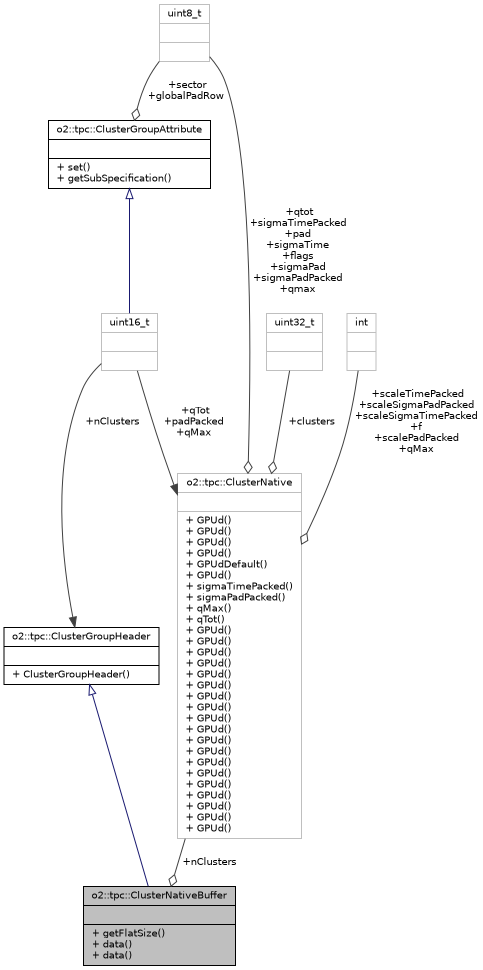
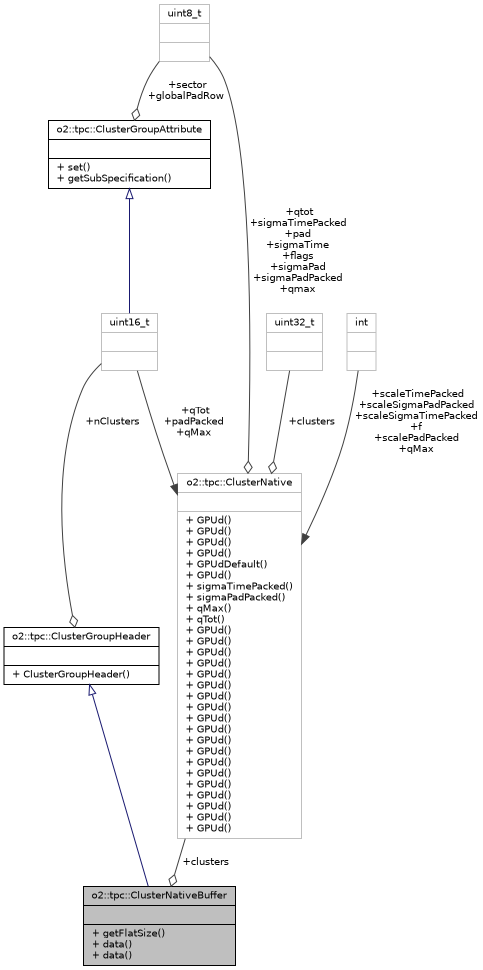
edge "int" -> "o2::tpc::ClusterNative": arrowhead odiamond -> normal
edge "uint16_t" -> "o2::tpc::ClusterGroupHeader": arrowhead normal -> odiamond
edge "o2::tpc::ClusterNative" -> "o2::tpc::ClusterNativeBuffer": label " +nClusters" -> " +clusters"
